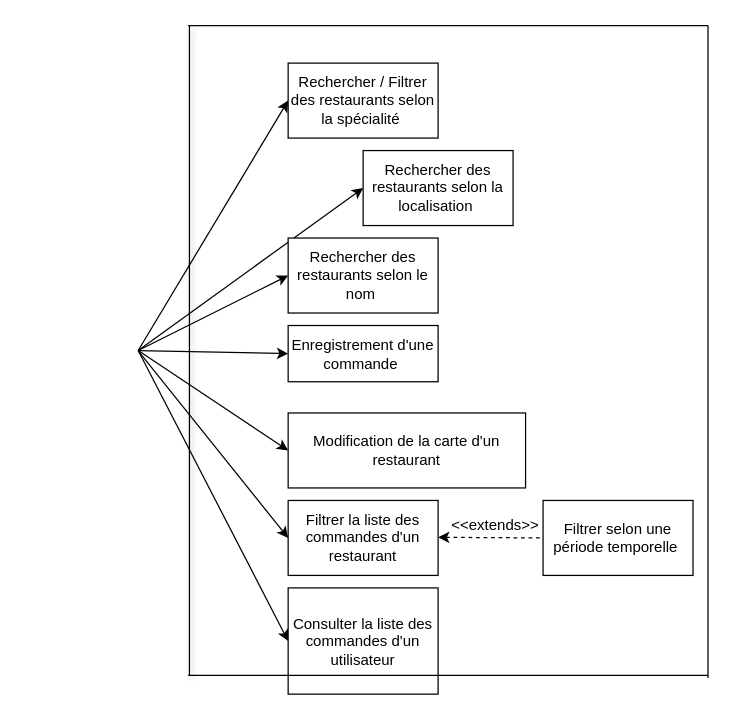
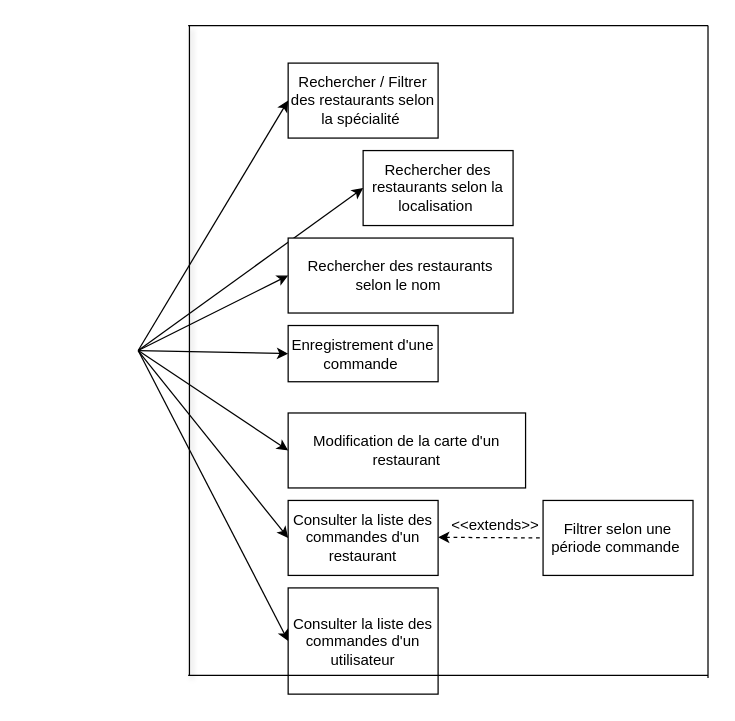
node "Rechercher des restaurants selon le nom": size 150x75 -> 225x75
node "Filtrer la liste des commandes d'un restaurant": label "Filtrer la liste des commandes d'un restaurant" -> "Consulter la liste des commandes d'un restaurant"
node "Filtrer selon une période temporelle": label "Filtrer selon une période temporelle" -> "Filtrer selon une période commande"
